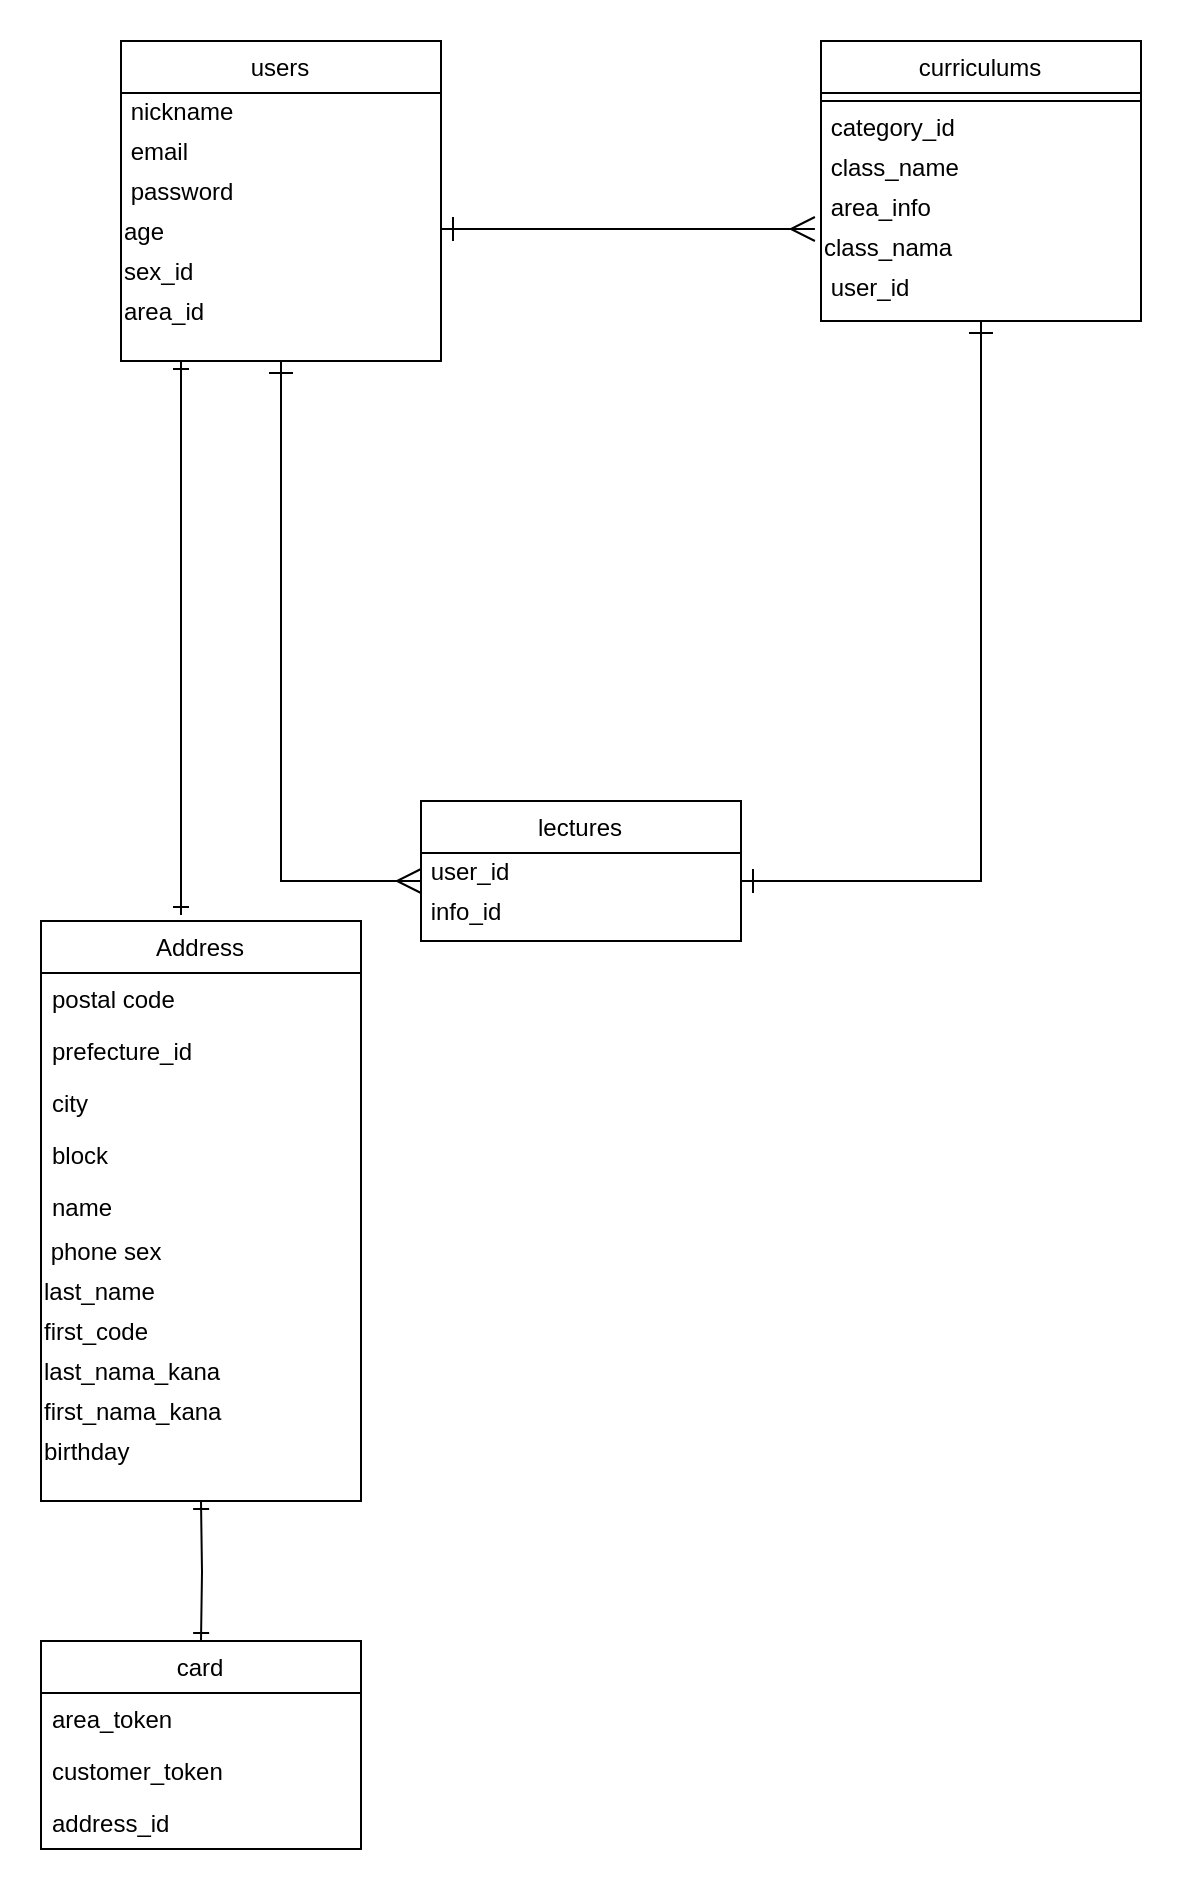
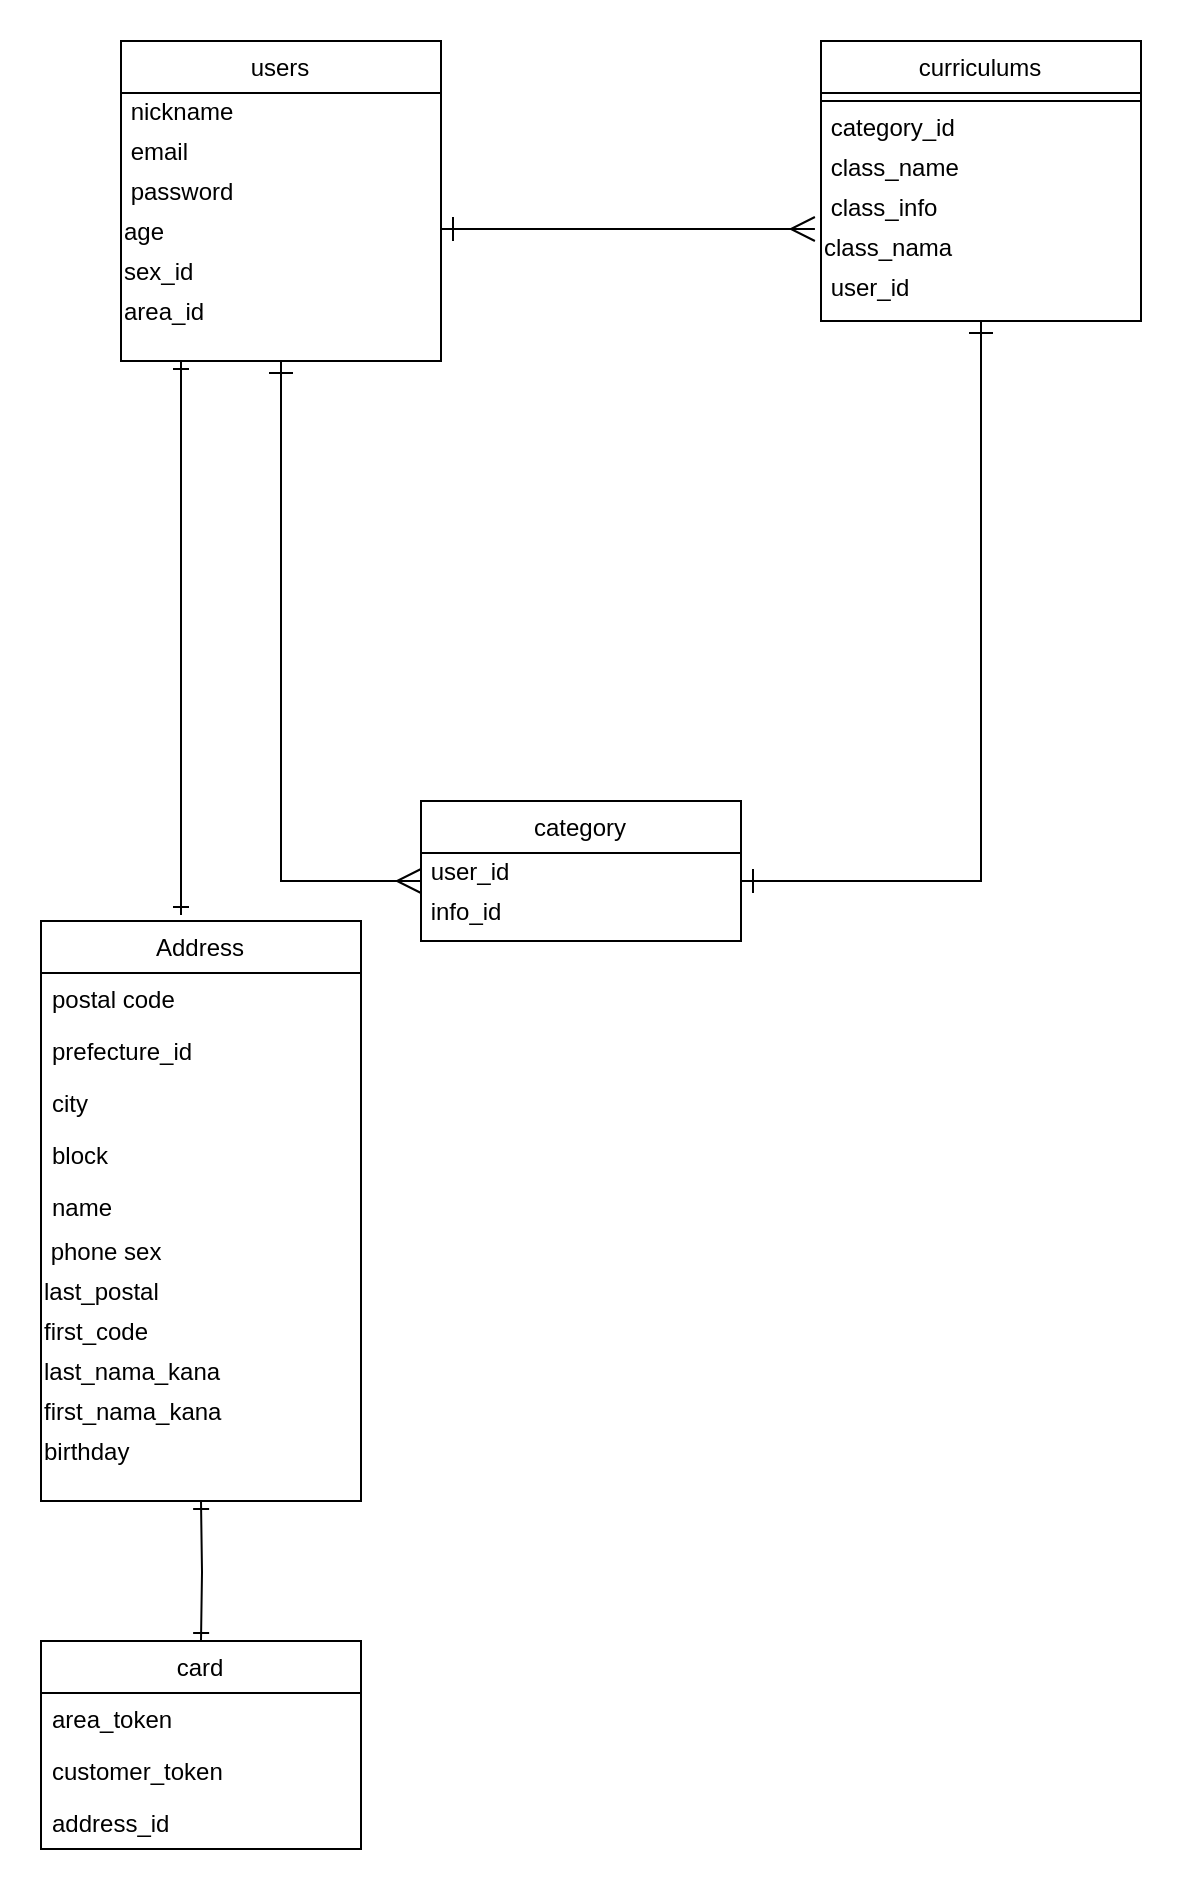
node "area_info": label "area_info" -> "class_info"
node "lectures": label "lectures" -> "category"
node "last_name": label "last_name" -> "last_postal"
